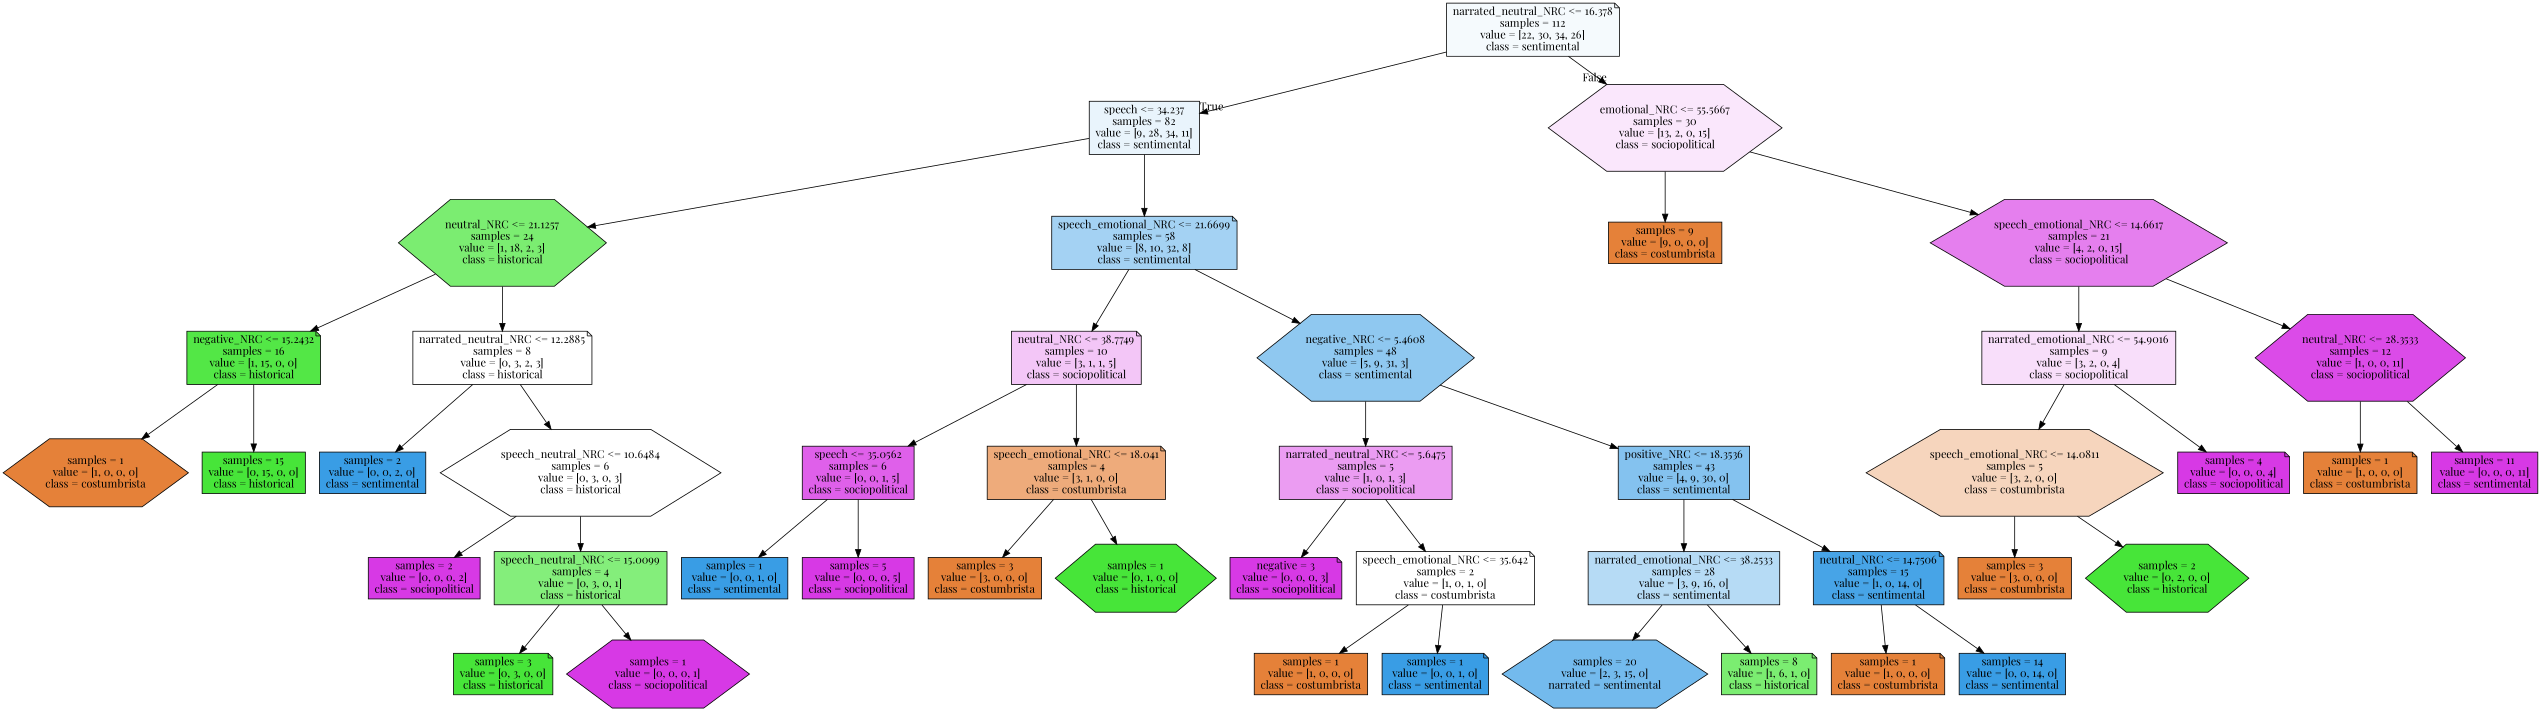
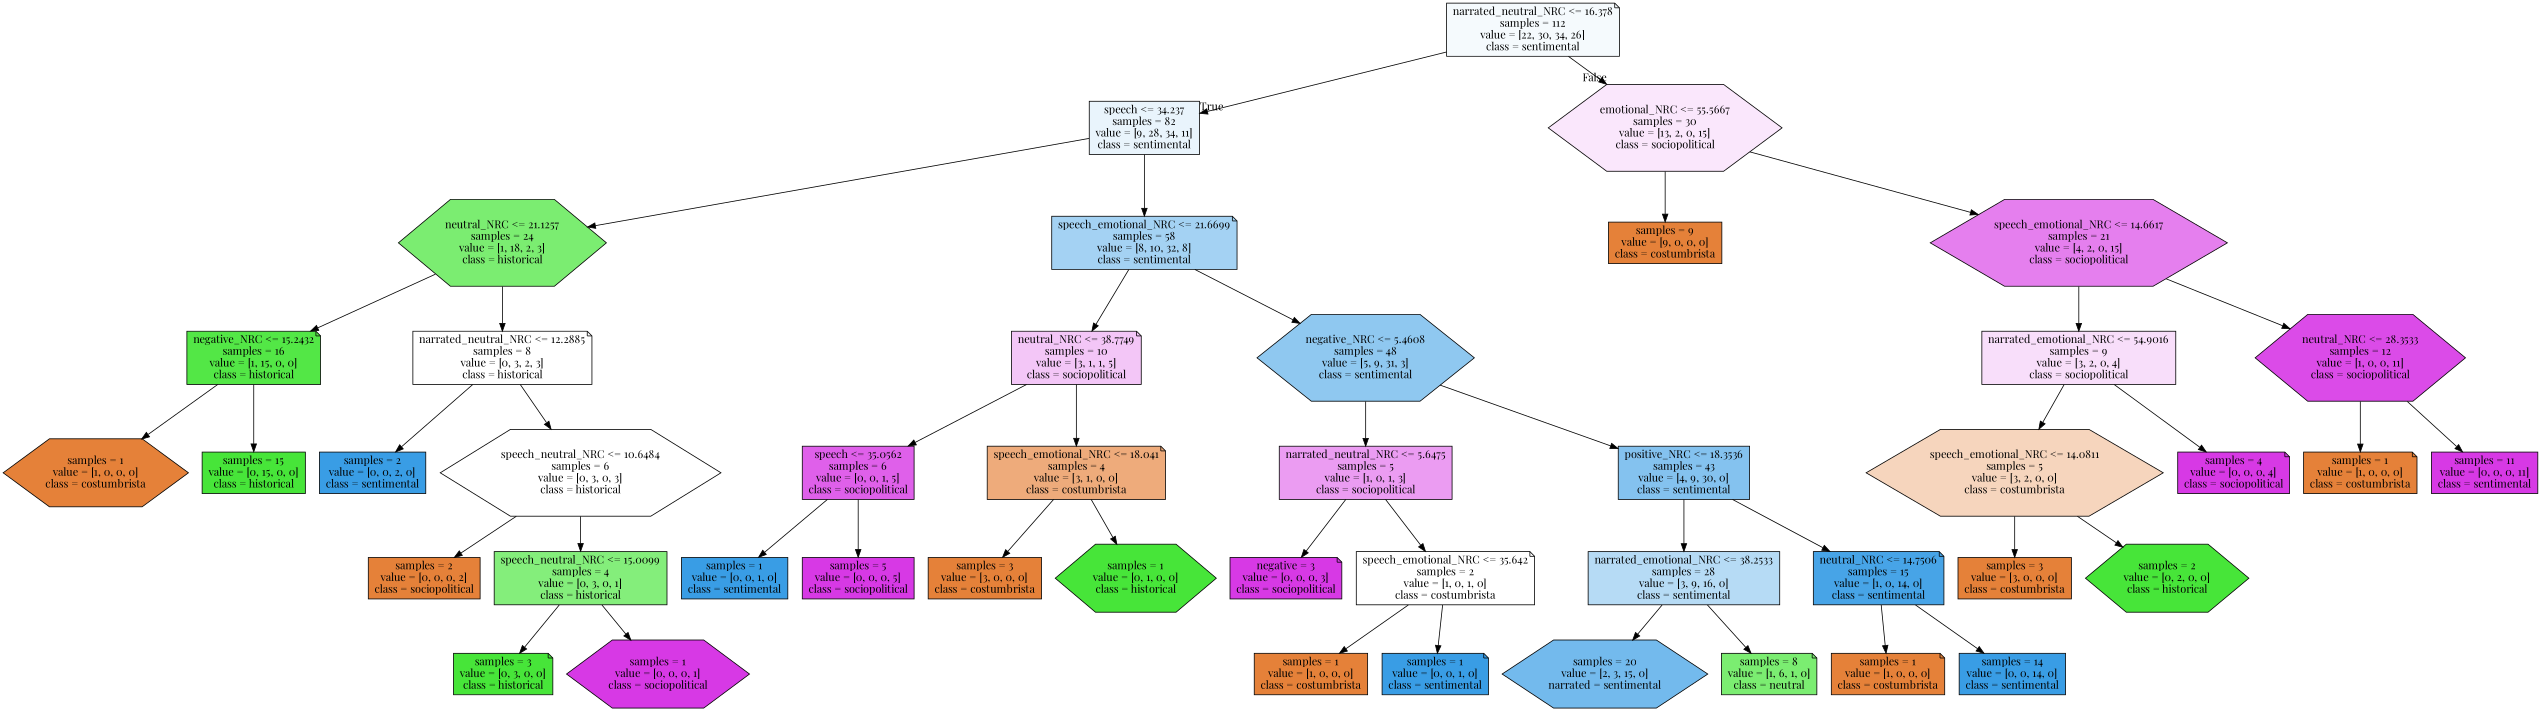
node "samples = 2 value = [0, 0, 0, 2] class = sociopolitical": fillcolor #d739e5ff -> #e58139ff
node "samples = 8 value = [1, 6, 1, 0] class = historical": label "samples = 8 value = [1, 6, 1, 0] class = historical" -> "samples = 8 value = [1, 6, 1, 0] class = neutral"
